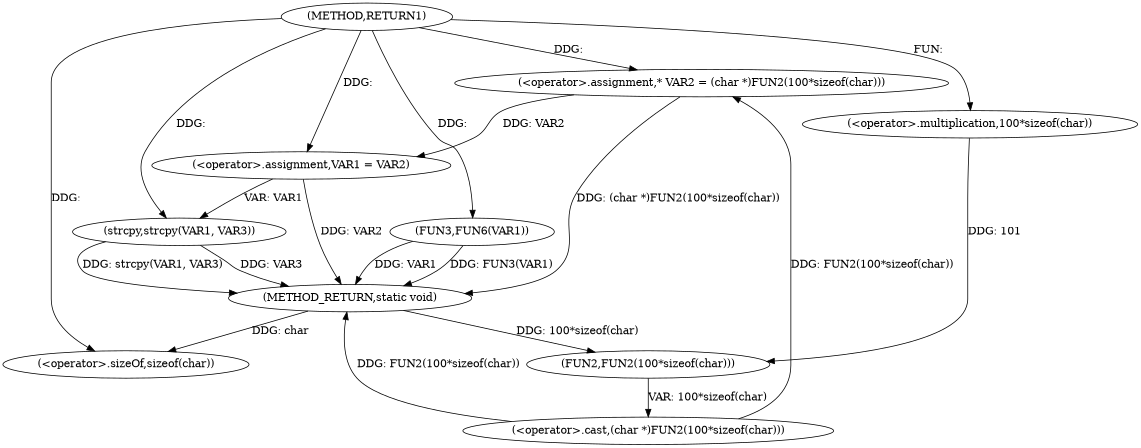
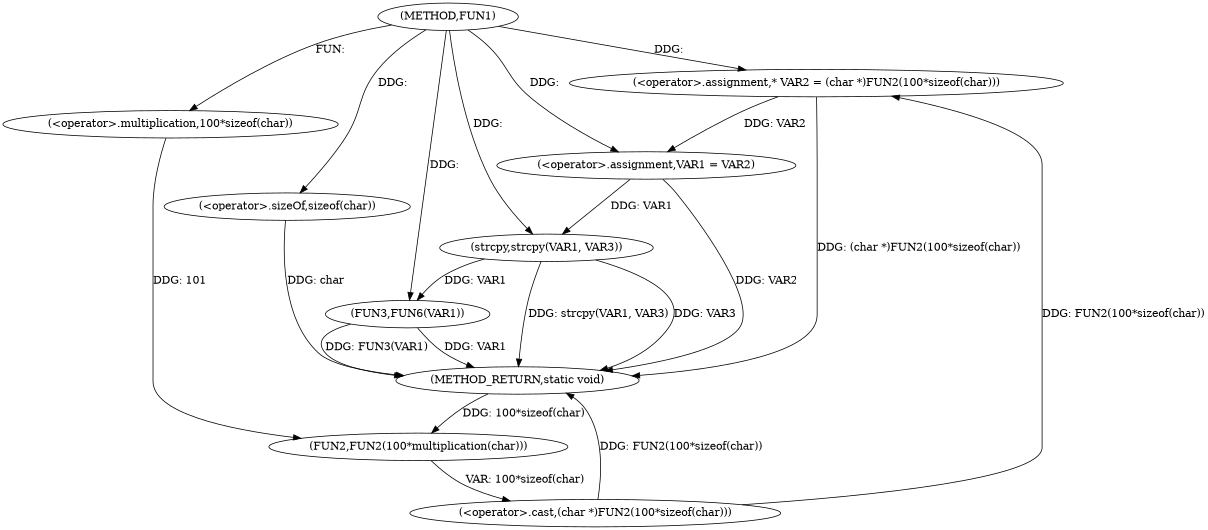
node "(METHOD,RETURN1)": label "(METHOD,RETURN1)" -> "(METHOD,FUN1)"
edge "(<operator>.assignment,VAR1 = VAR2)" -> "(strcpy,strcpy(VAR1, VAR3))": label "VAR: VAR1" -> "DDG: VAR1"
edge "(strcpy,strcpy(VAR1, VAR3))" -> "(FUN3,FUN6(VAR1))": added, label "DDG: VAR1"
edge "(METHOD_RETURN,static void)" -> "(<operator>.sizeOf,sizeof(char))": reversed
node "(FUN2,FUN2(100*sizeof(char)))": label "(FUN2,FUN2(100*sizeof(char)))" -> "(FUN2,FUN2(100*multiplication(char)))"
